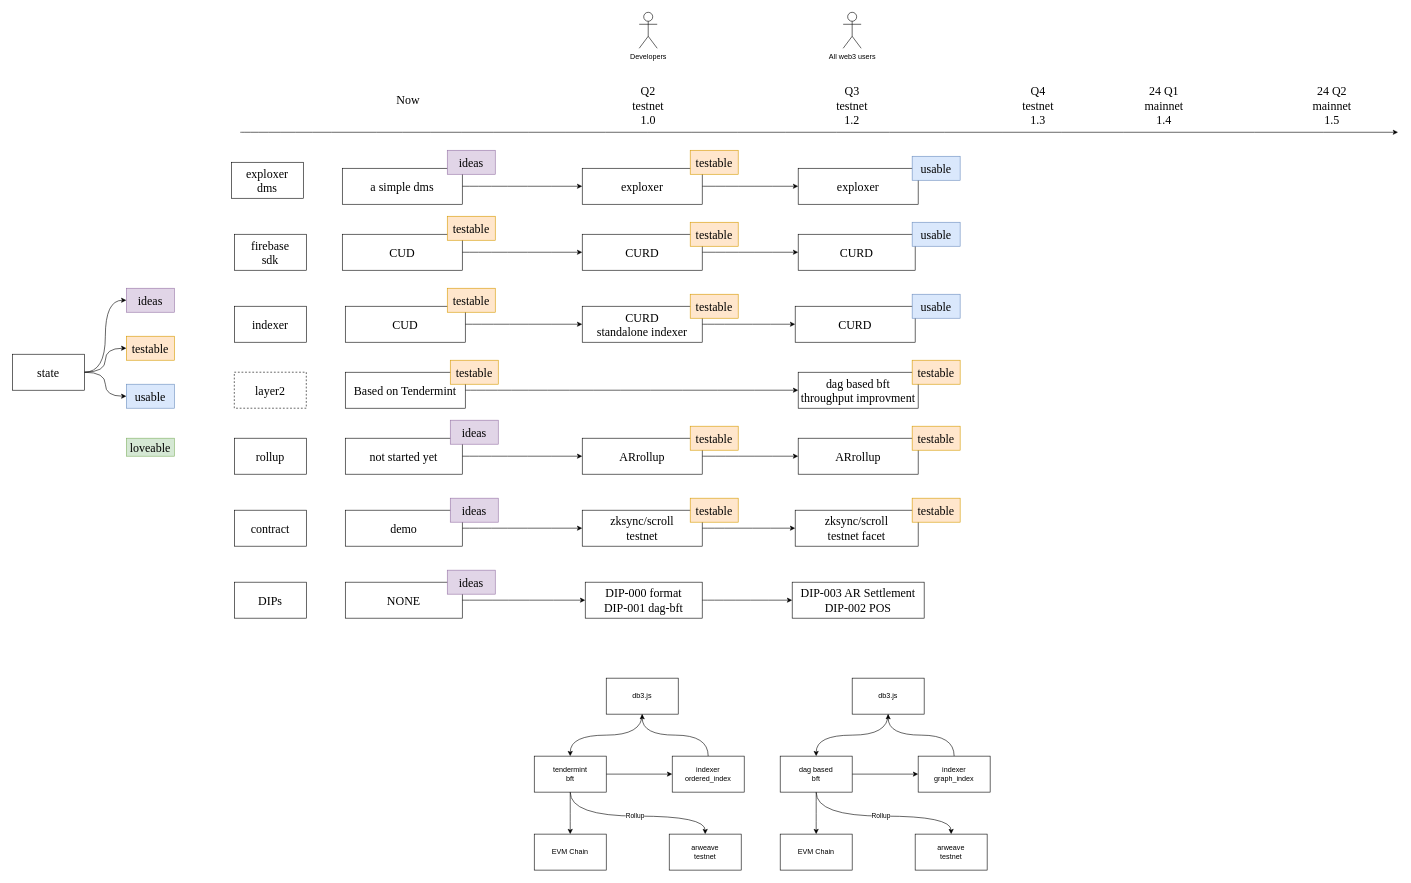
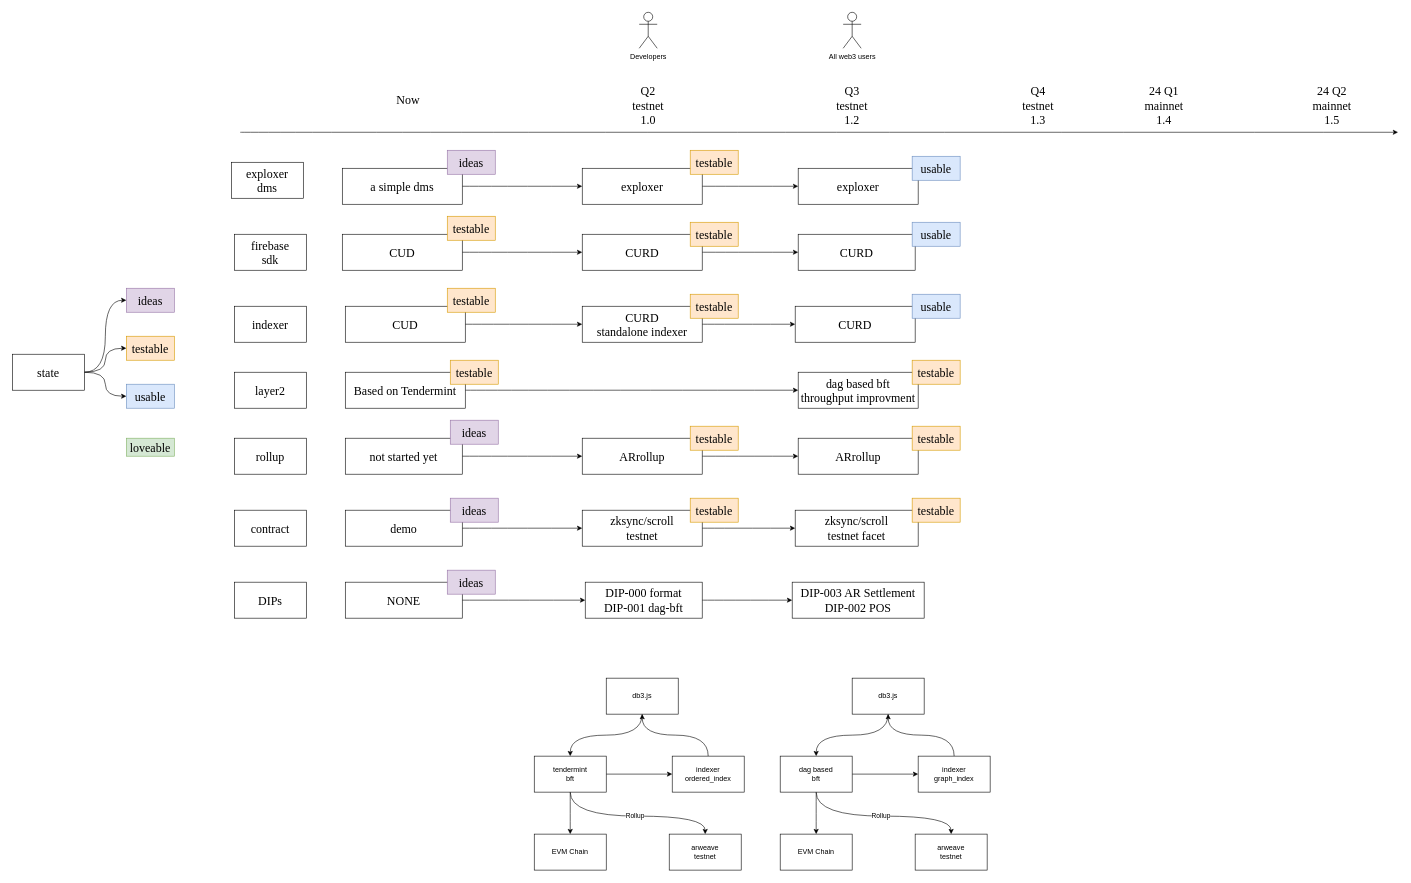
node "layer2": style dashed -> solid
